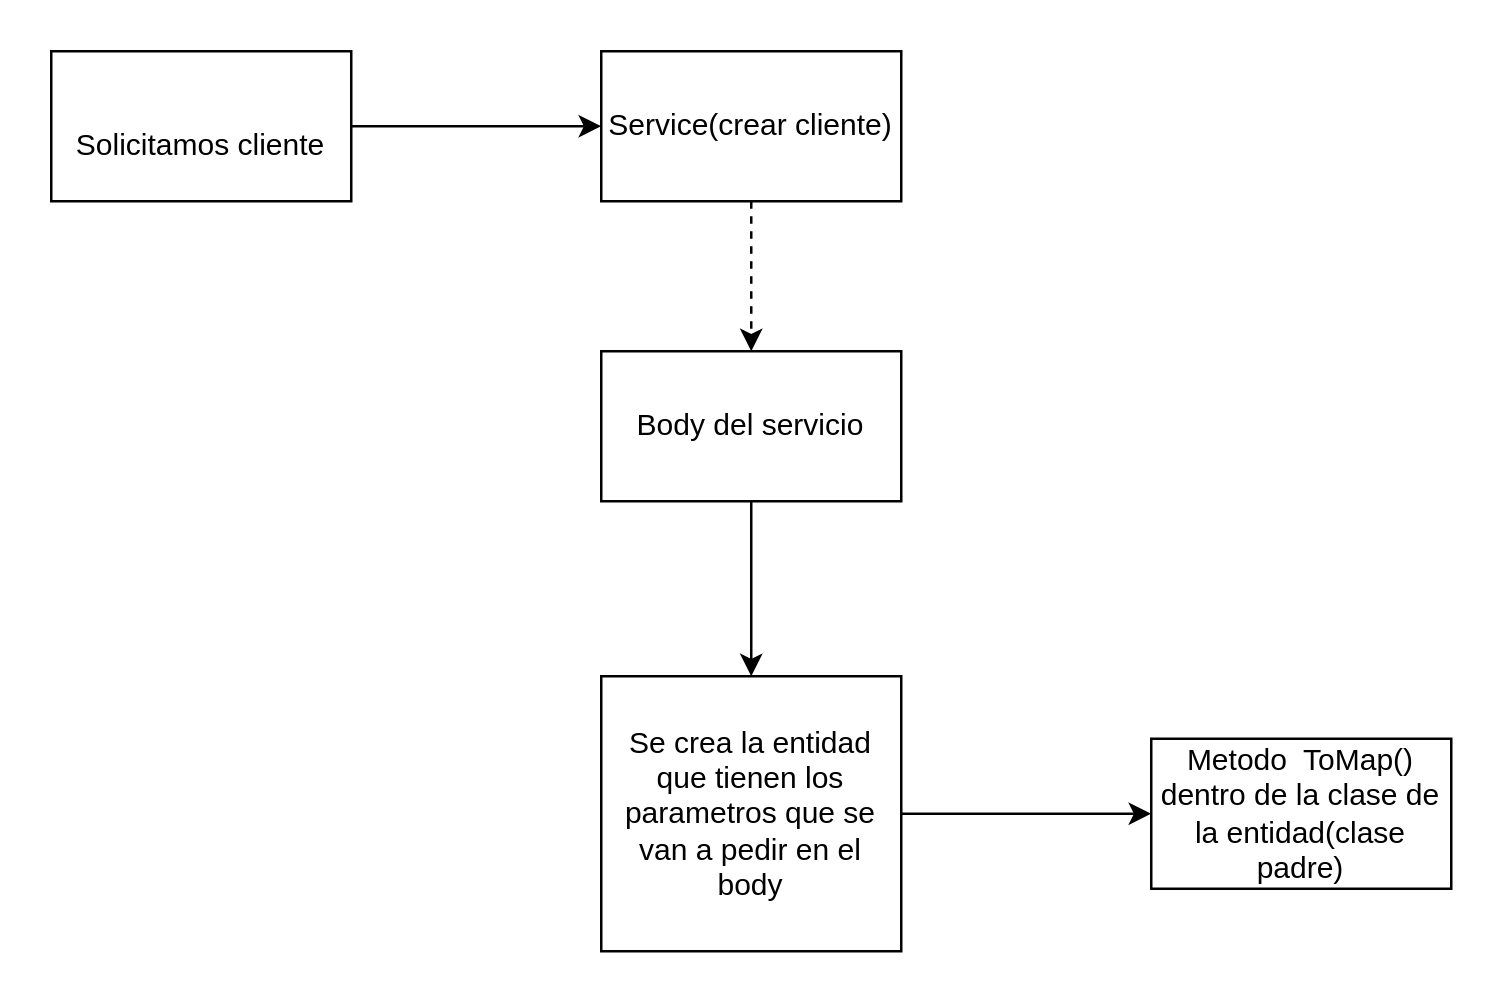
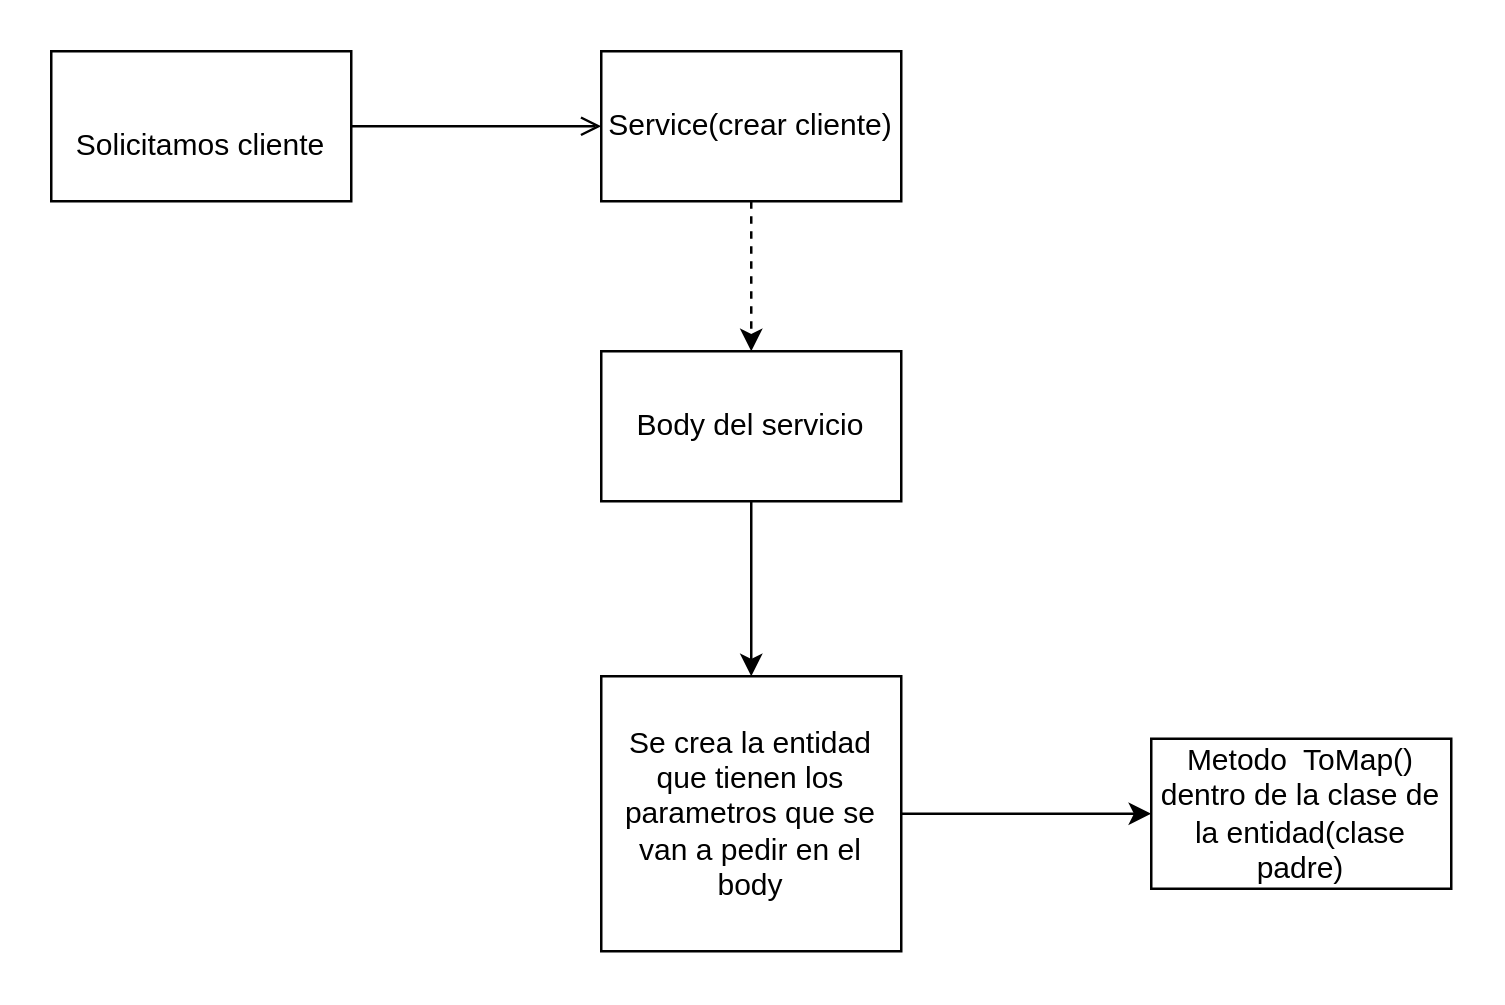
edge "Solicitamos cliente" -> "Service(crear cliente)": arrowhead classic -> open
